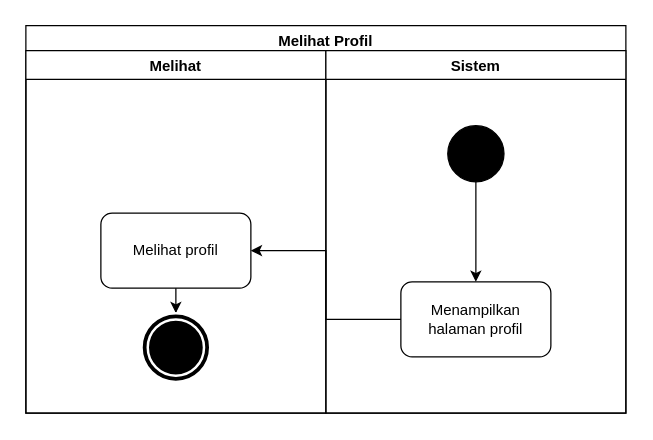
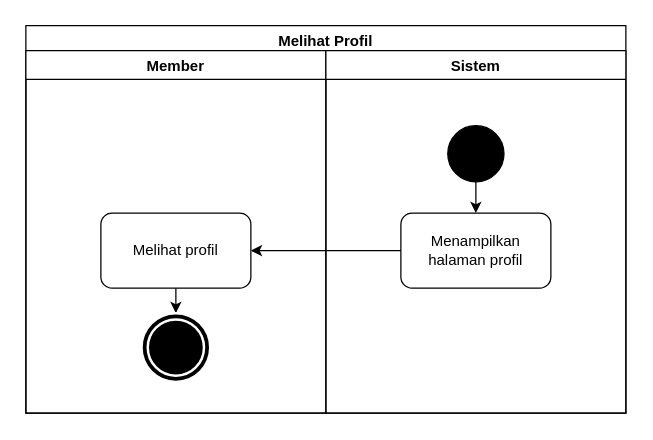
node "Melihat": label "Melihat" -> "Member"
node "Menampilkan halaman profil": moved (476, 319) -> (476, 251)
